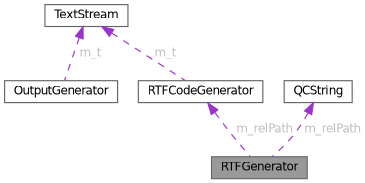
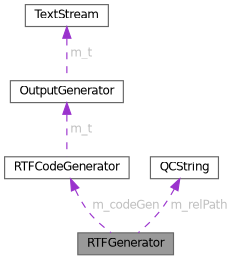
edge "RTFCodeGenerator" -> "TextStream": now "RTFCodeGenerator" -> "OutputGenerator"
edge "RTFGenerator" -> "RTFCodeGenerator": label " m_relPath" -> " m_codeGen"
